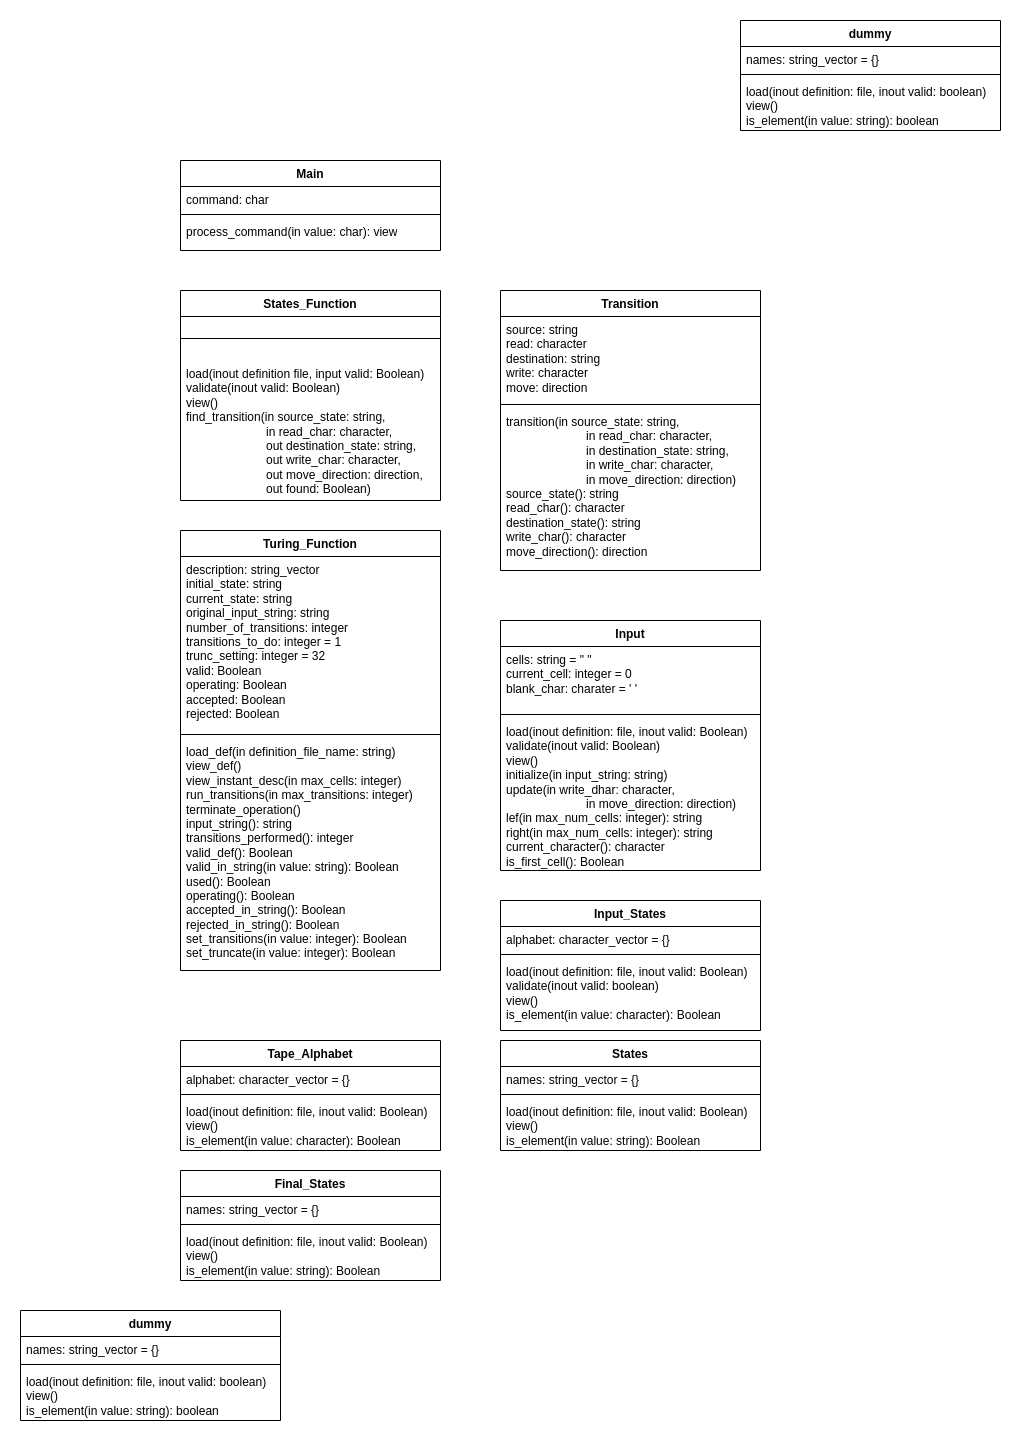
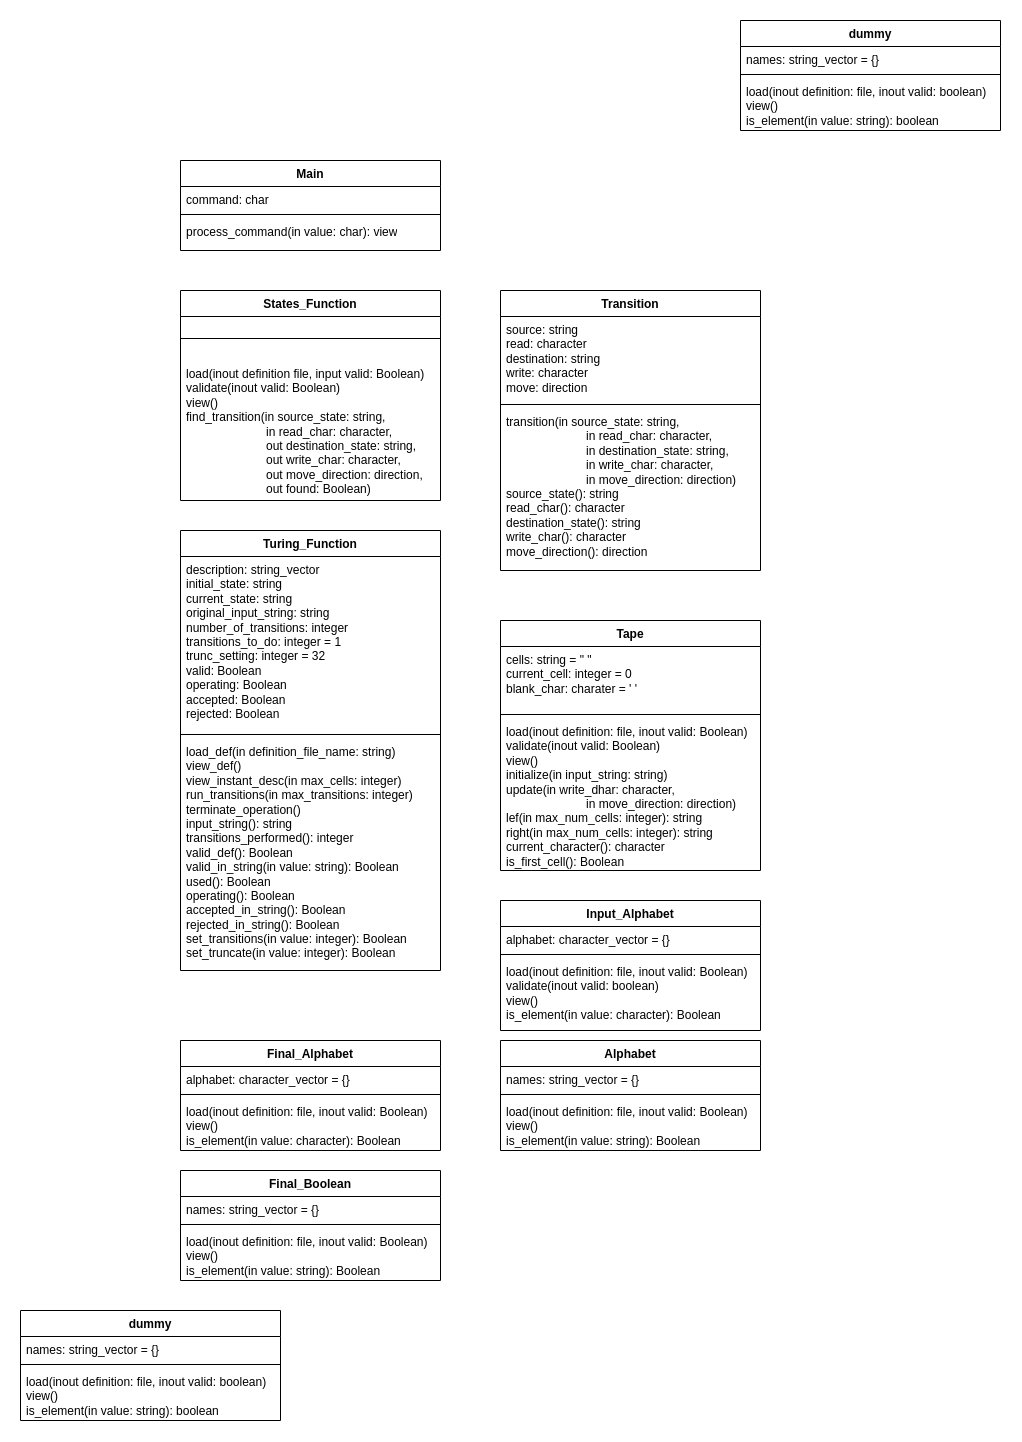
node "Input": label "Input" -> "Tape"
node "Input_States": label "Input_States" -> "Input_Alphabet"
node "Tape_Alphabet": label "Tape_Alphabet" -> "Final_Alphabet"
node "States": label "States" -> "Alphabet"
node "Final_States": label "Final_States" -> "Final_Boolean"
